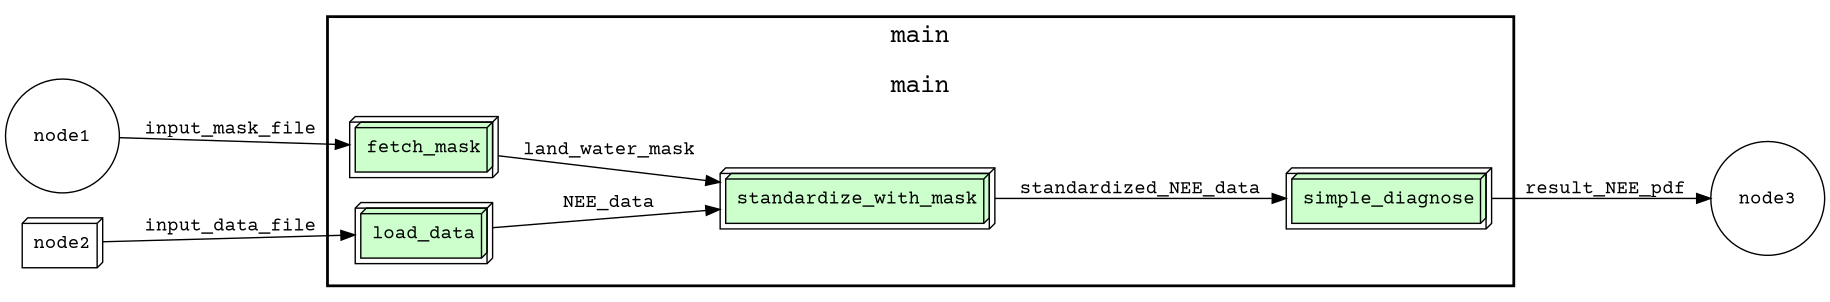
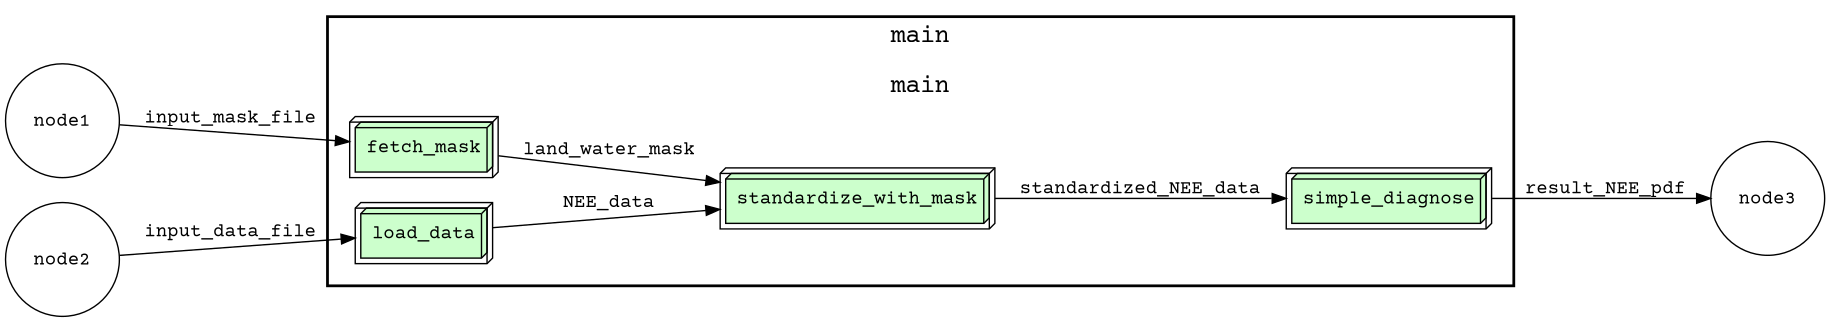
node "node2": shape box3d -> circle
